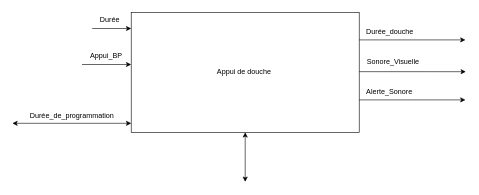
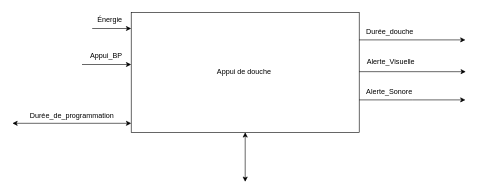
node "Durée": label "Durée" -> "Énergie"
node "Sonore_Visuelle": label "Sonore_Visuelle" -> "Alerte_Visuelle"
